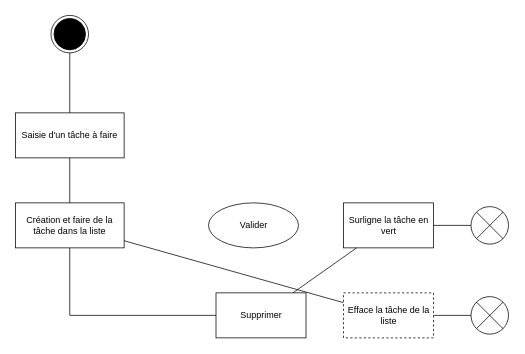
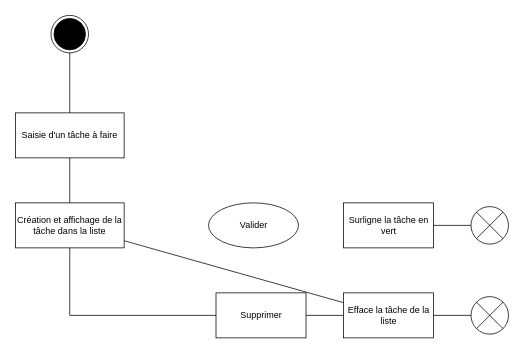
node "Création et faire de la tâche dans la liste": label "Création et faire de la tâche dans la liste" -> "Création et affichage de la tâche dans la liste"
edge "Surligne la tâche en vert" -- "Supprimer": now "Efface la tâche de la liste" -- "Supprimer"
node "Efface la tâche de la liste": style dashed -> solid
